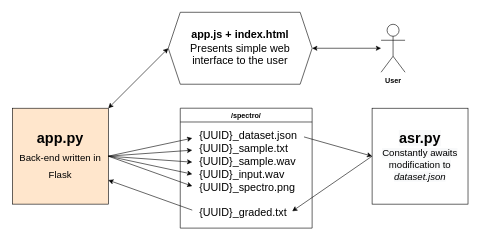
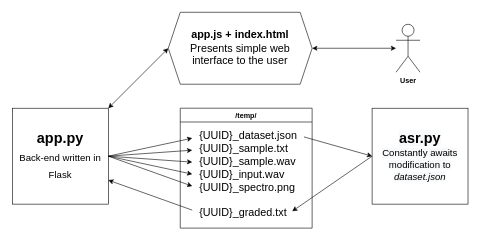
node "User": moved (393, 48) -> (408, 48)
node "/spectro/": label "/spectro/" -> "/temp/"
node "app.py Back-end written in Flask": fillcolor #ffe6cc -> #ffffff
